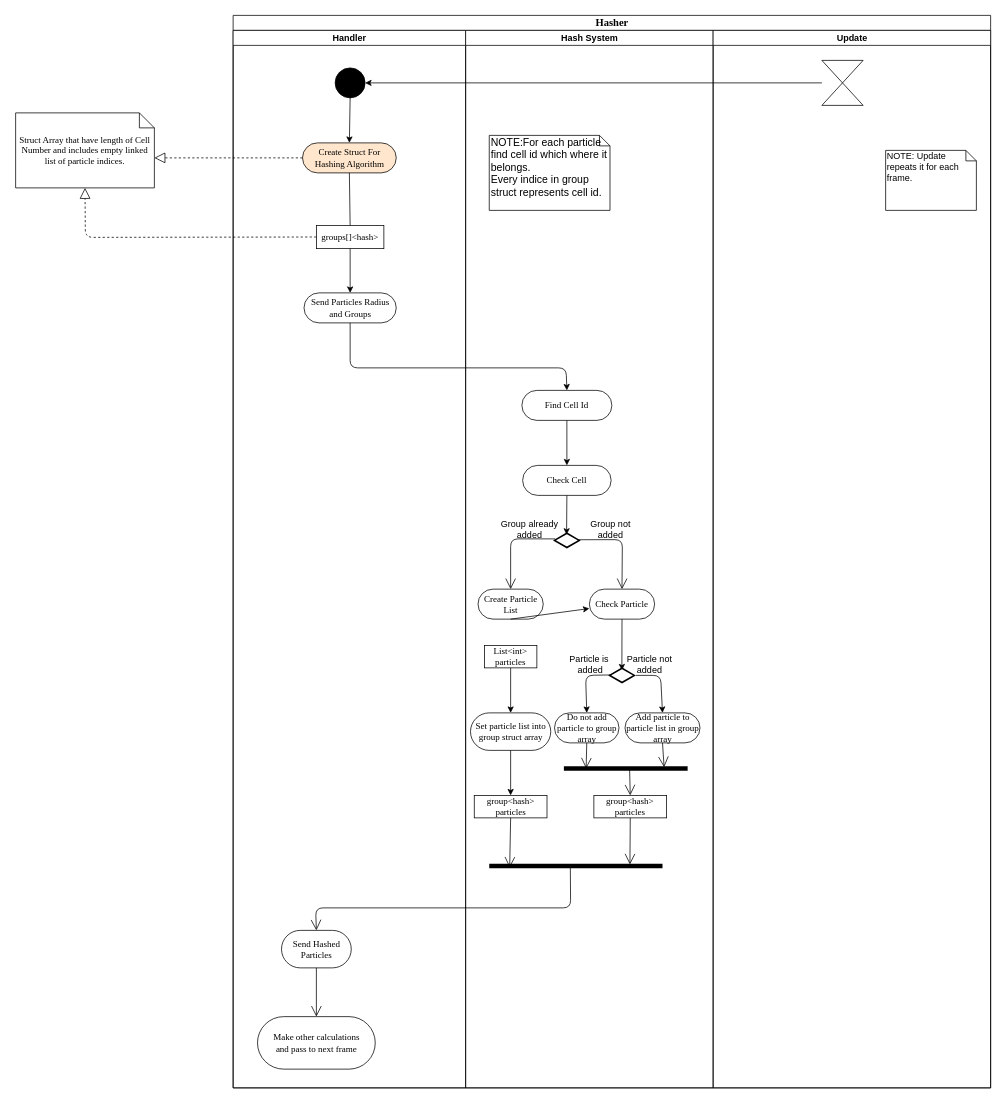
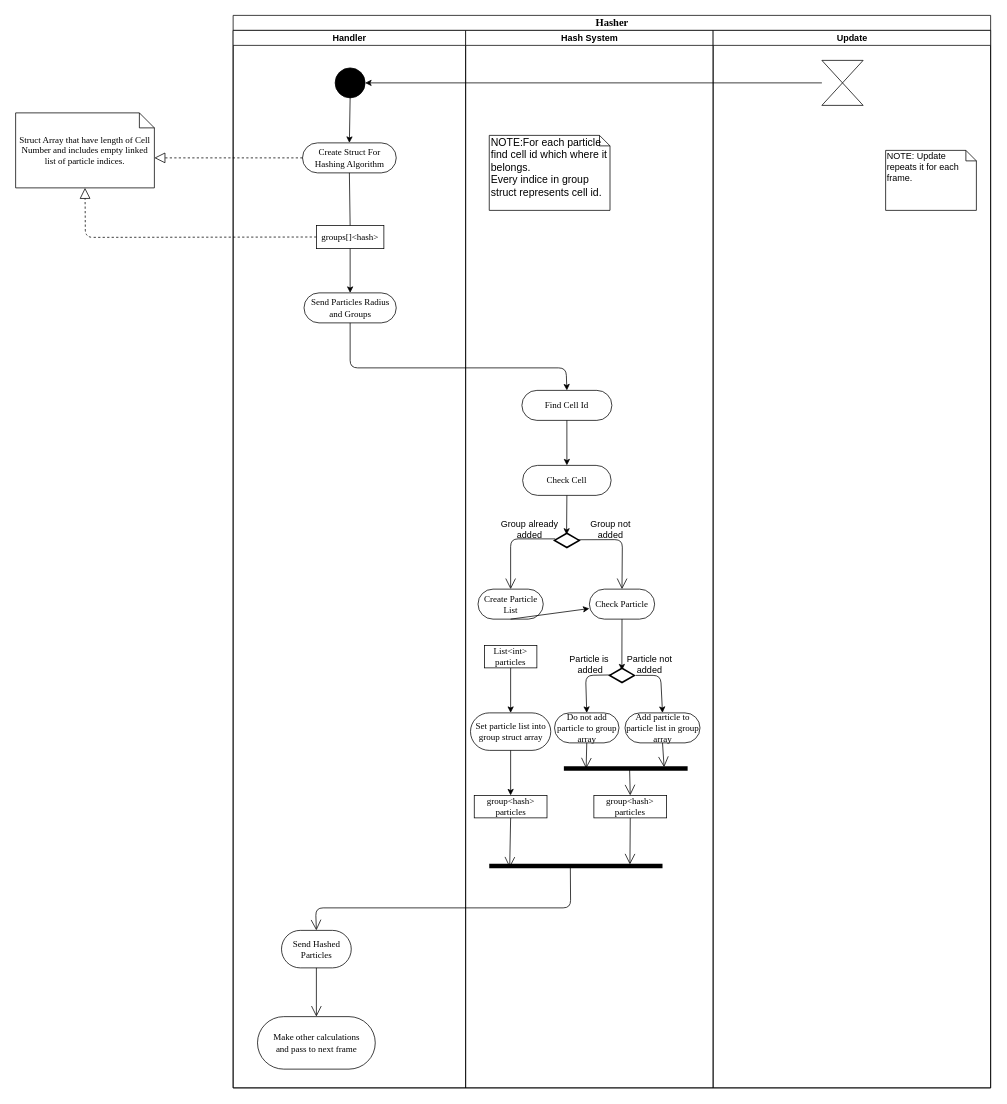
node "Create Struct For Hashing Algorithm": fillcolor #ffe6cc -> #ffffff
